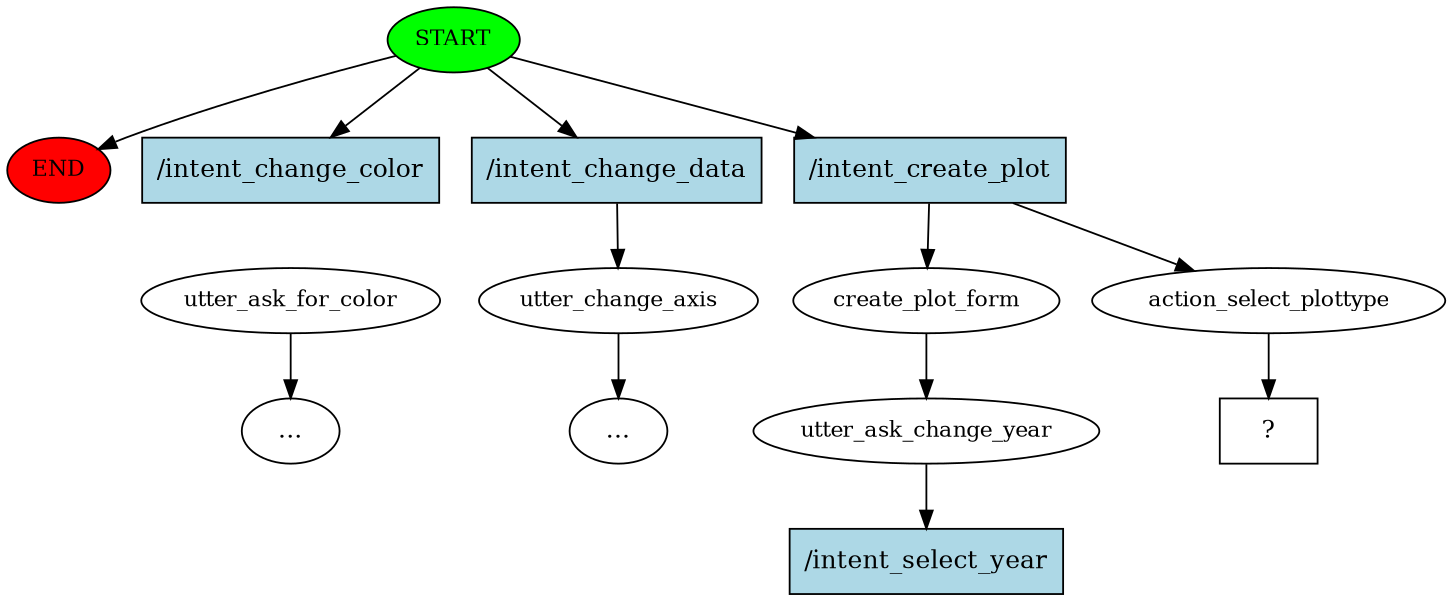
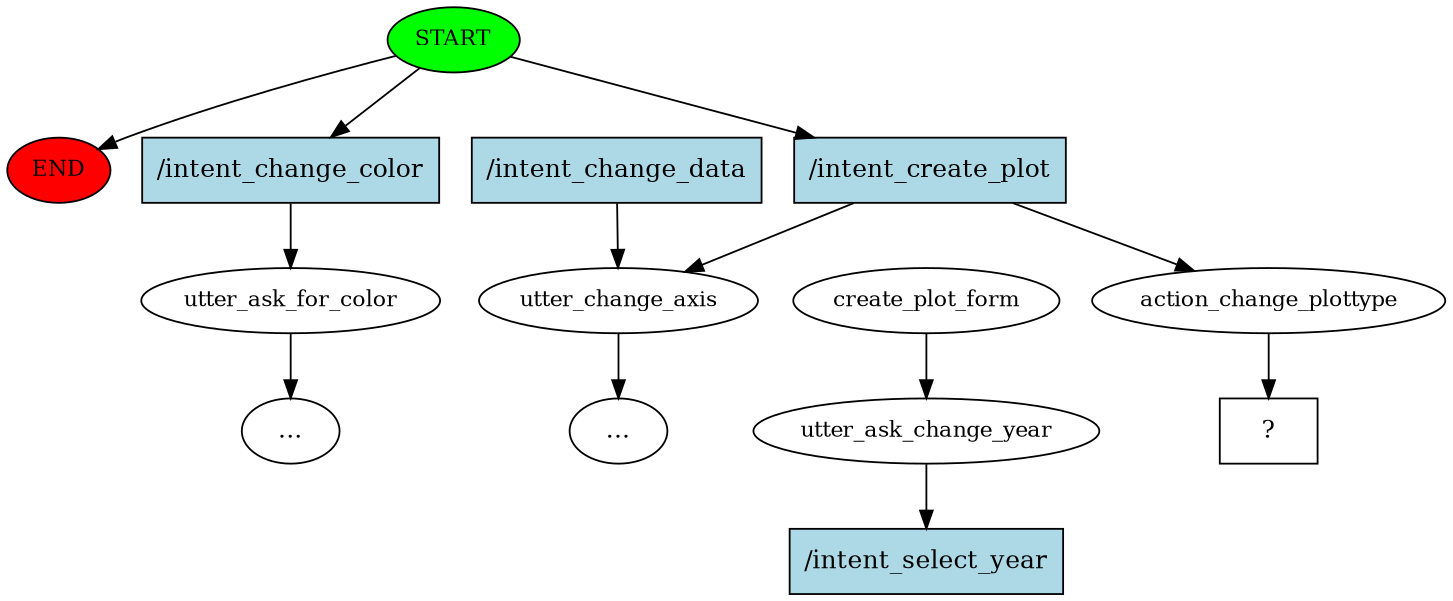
edge "START" -> "/intent_change_data": removed
edge "/intent_change_color" -> "utter_ask_for_color": added
edge "/intent_create_plot" -> "create_plot_form": now "/intent_create_plot" -> "utter_change_axis"
node "action_select_plottype": label "action_select_plottype" -> "action_change_plottype"
